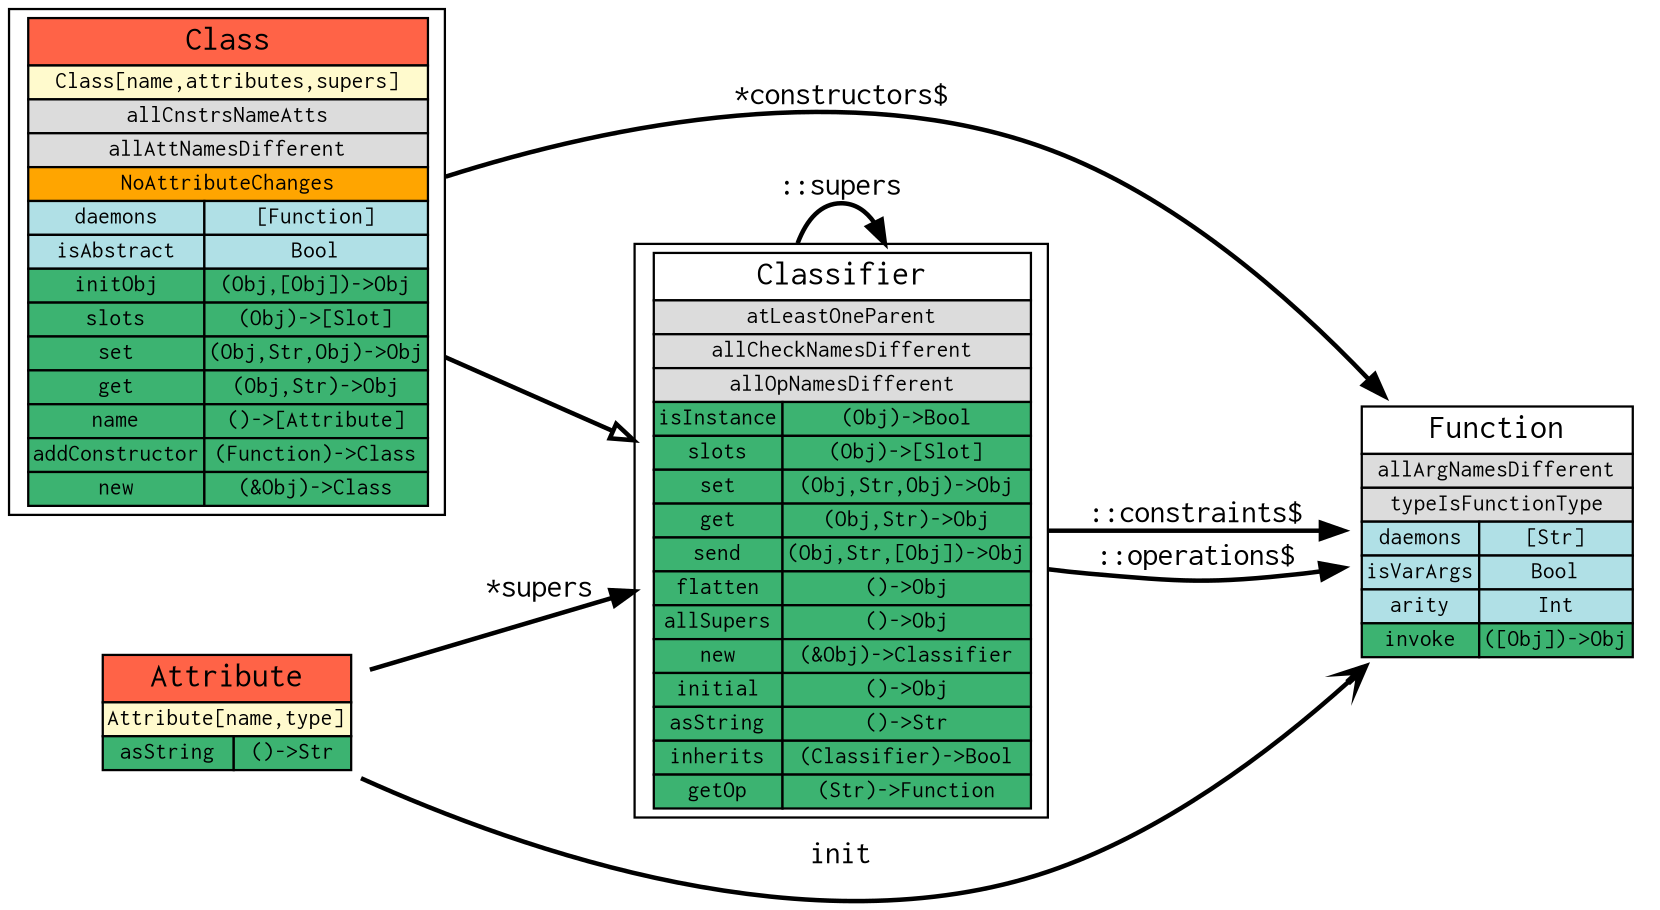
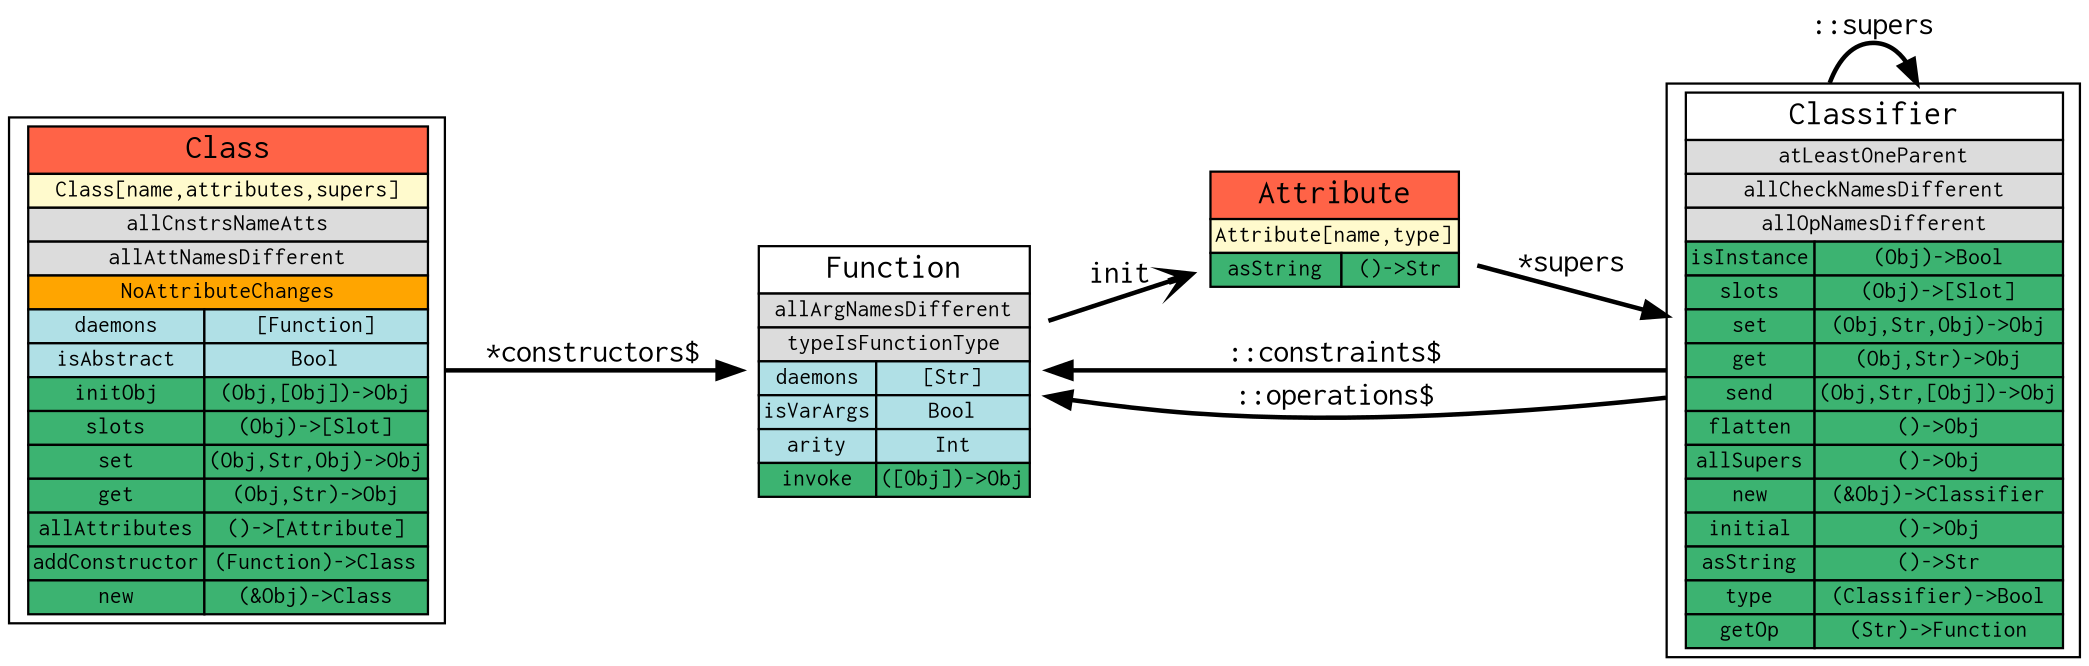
edge "Class" -> "Classifier": removed
node "Class": text "name" -> "allAttributes"
node "Classifier": text "inherits" -> "type"
edge "Attribute" -> "Function": reversed
